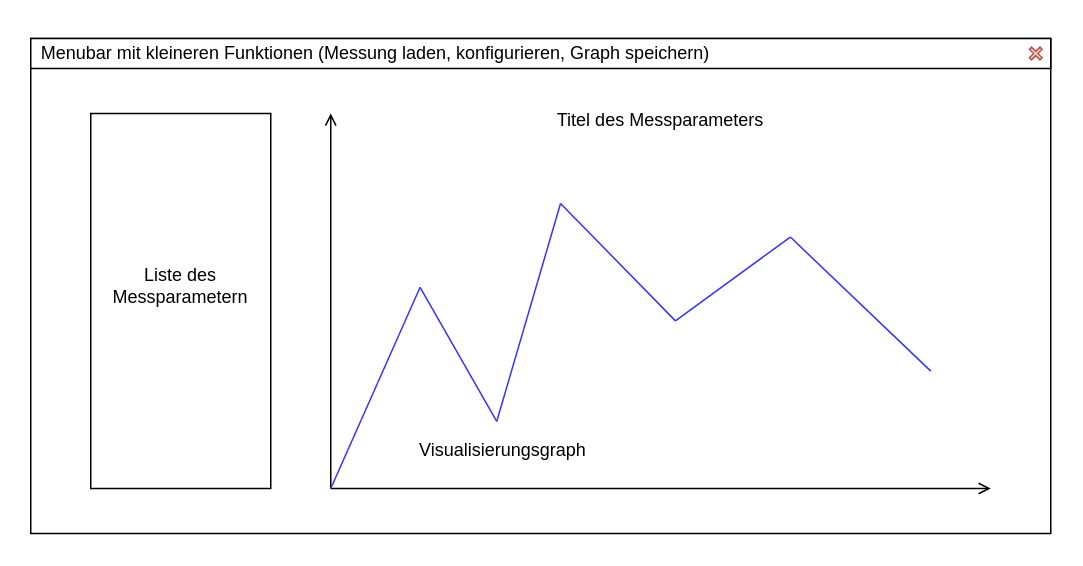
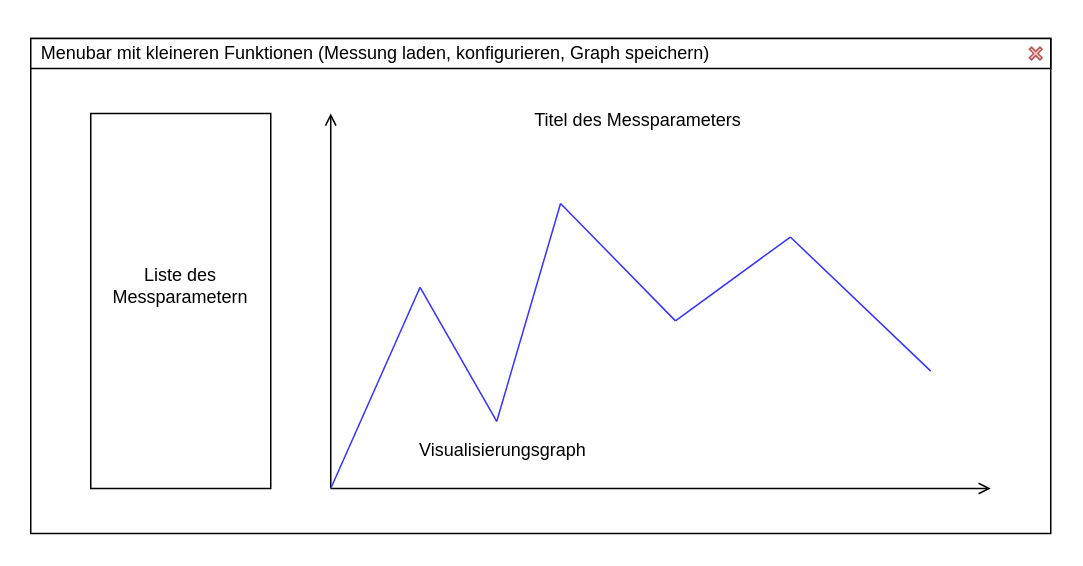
node "Titel des Messparameters": moved (661, 121) -> (638, 121)
